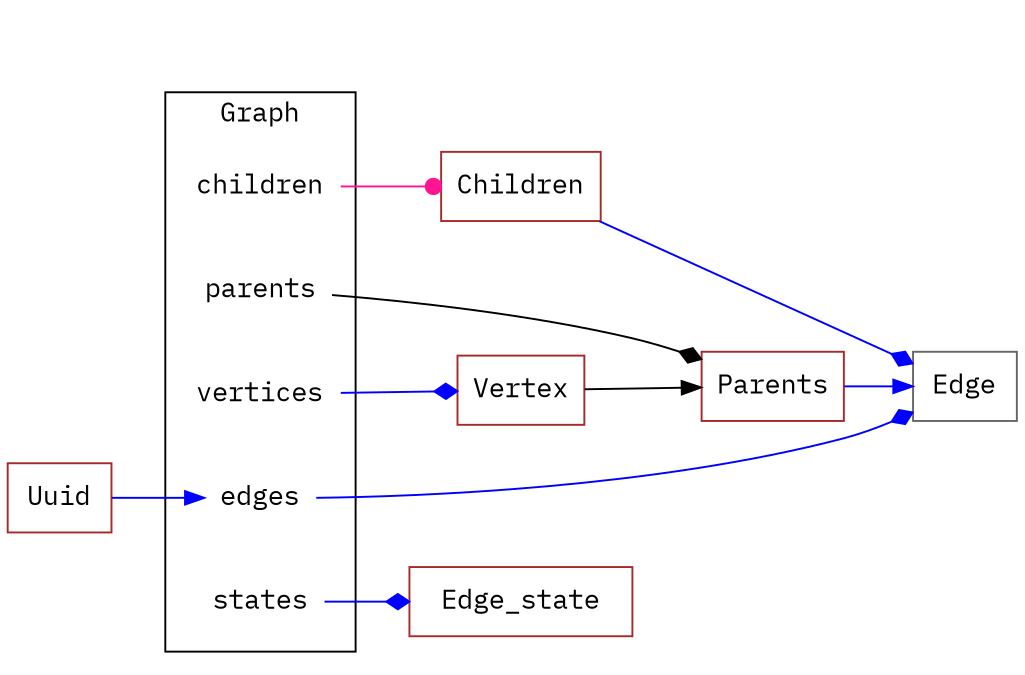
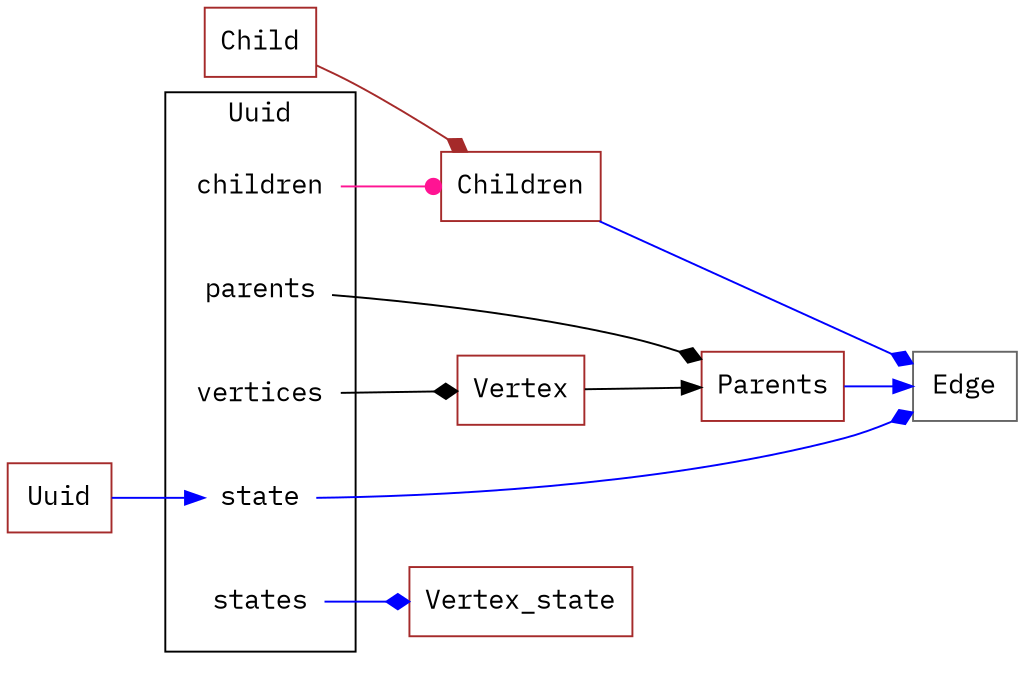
node "Child": added
cluster "Graph": label "Graph" -> "Uuid"
edge "vertices" -> "Vertex": color blue -> black
node "edges": label "edges" -> "state"
node "Edge_state": label "Edge_state" -> "Vertex_state"
